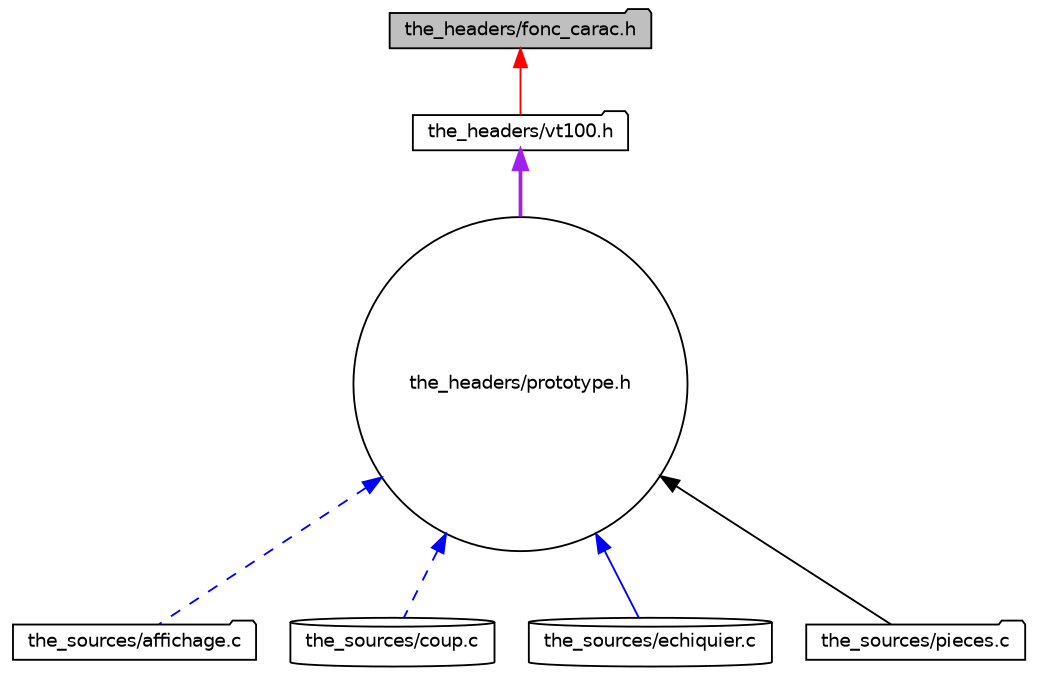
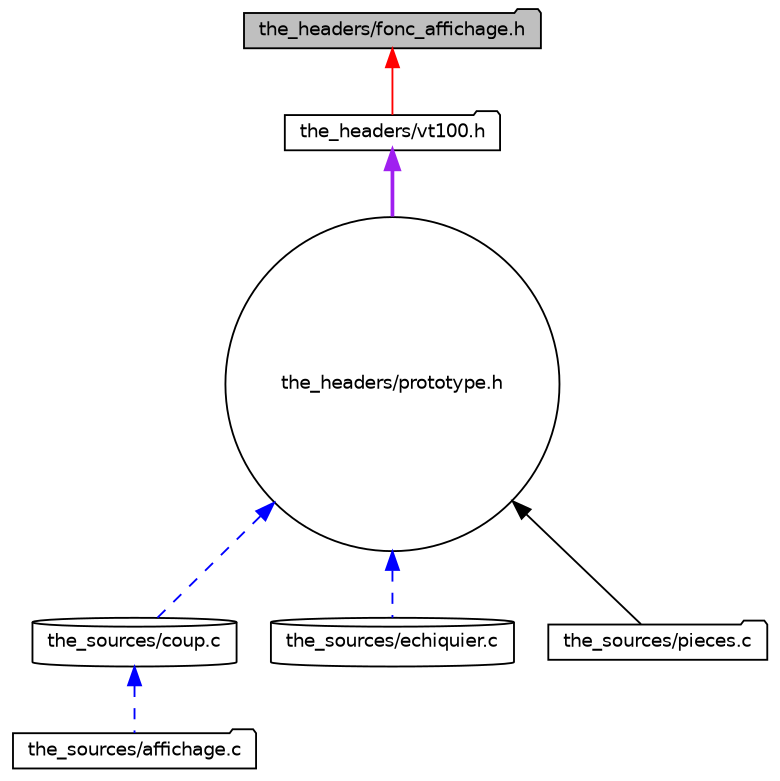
node "the_headers/fonc_carac.h": label "the_headers/fonc_carac.h" -> "the_headers/fonc_affichage.h"
edge "the_sources/affichage.c" -> "the_headers/prototype.h": now "the_sources/affichage.c" -> "the_sources/coup.c"
edge "the_sources/echiquier.c" -> "the_headers/prototype.h": style solid -> dashed
